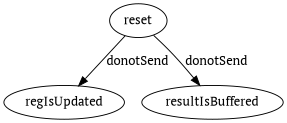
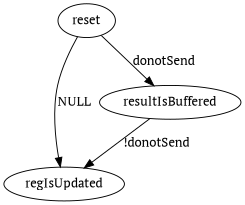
edge "reset" -> "regIsUpdated": label "donotSend" -> "NULL"
edge "resultIsBuffered" -> "regIsUpdated": added, label "!donotSend"
